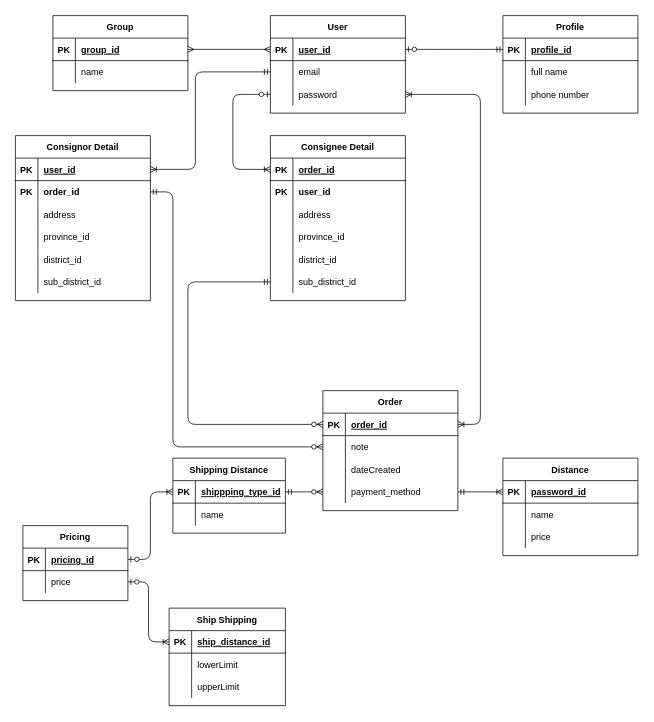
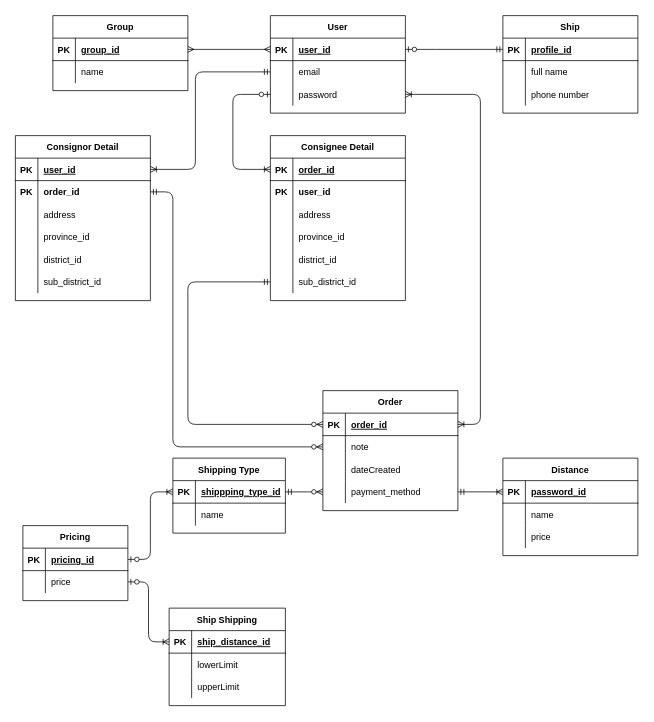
node "Profile": label "Profile" -> "Ship"
node "Shipping Distance": label "Shipping Distance" -> "Shipping Type"
